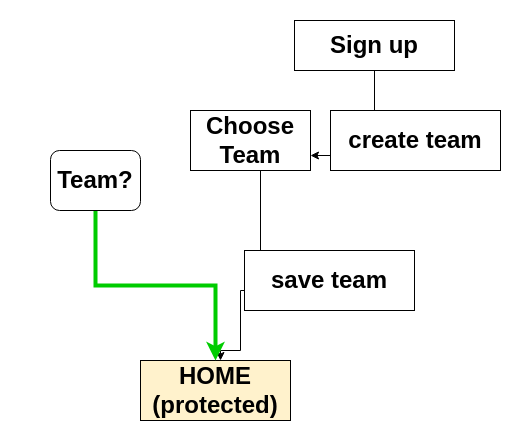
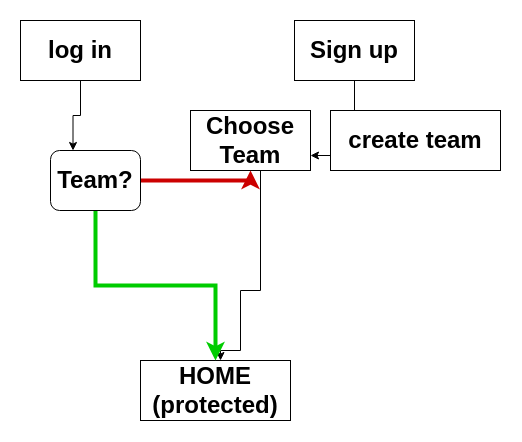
node "Sign up": size 160x50 -> 120x60
node "log in": added
edge "log in" -> "Team?": added
edge "Team?" -> "Choose Team": added
node "save team": removed
node "HOME (protected)": fillcolor #fff2cc -> #ffffff
